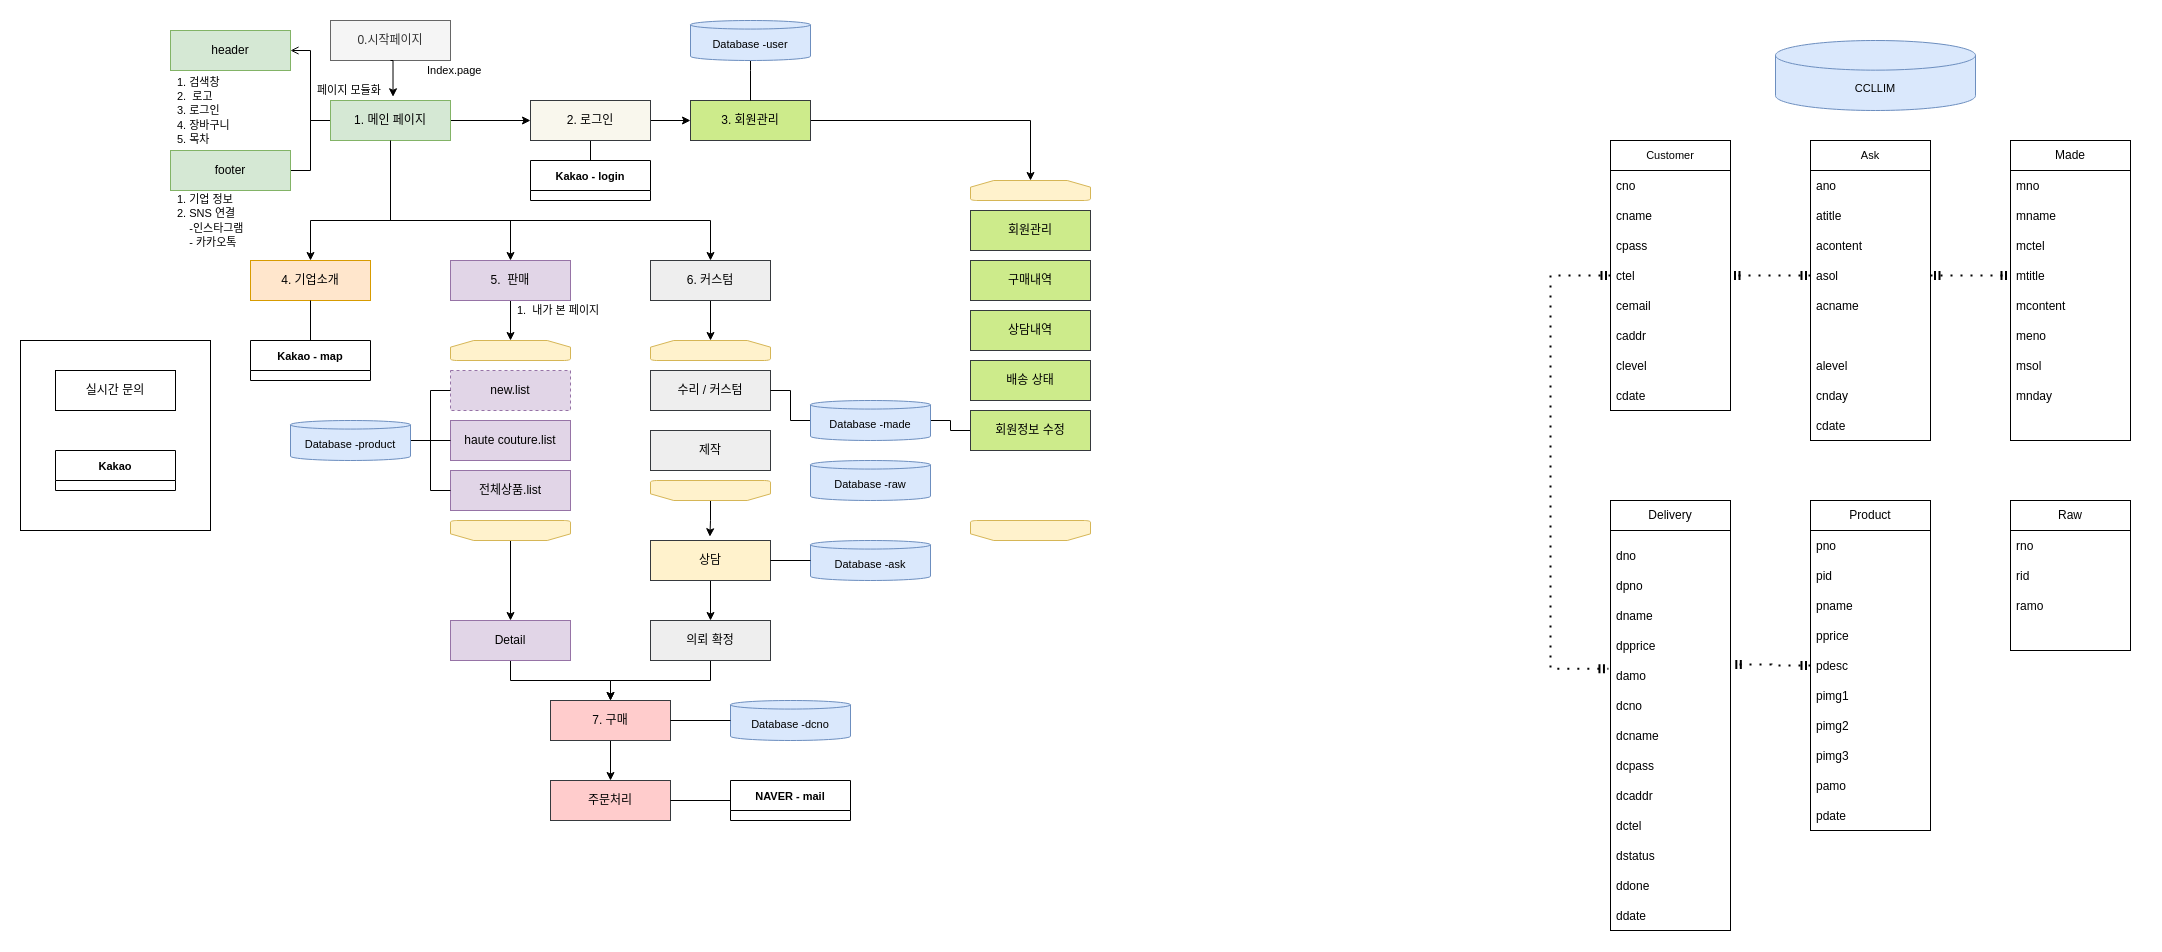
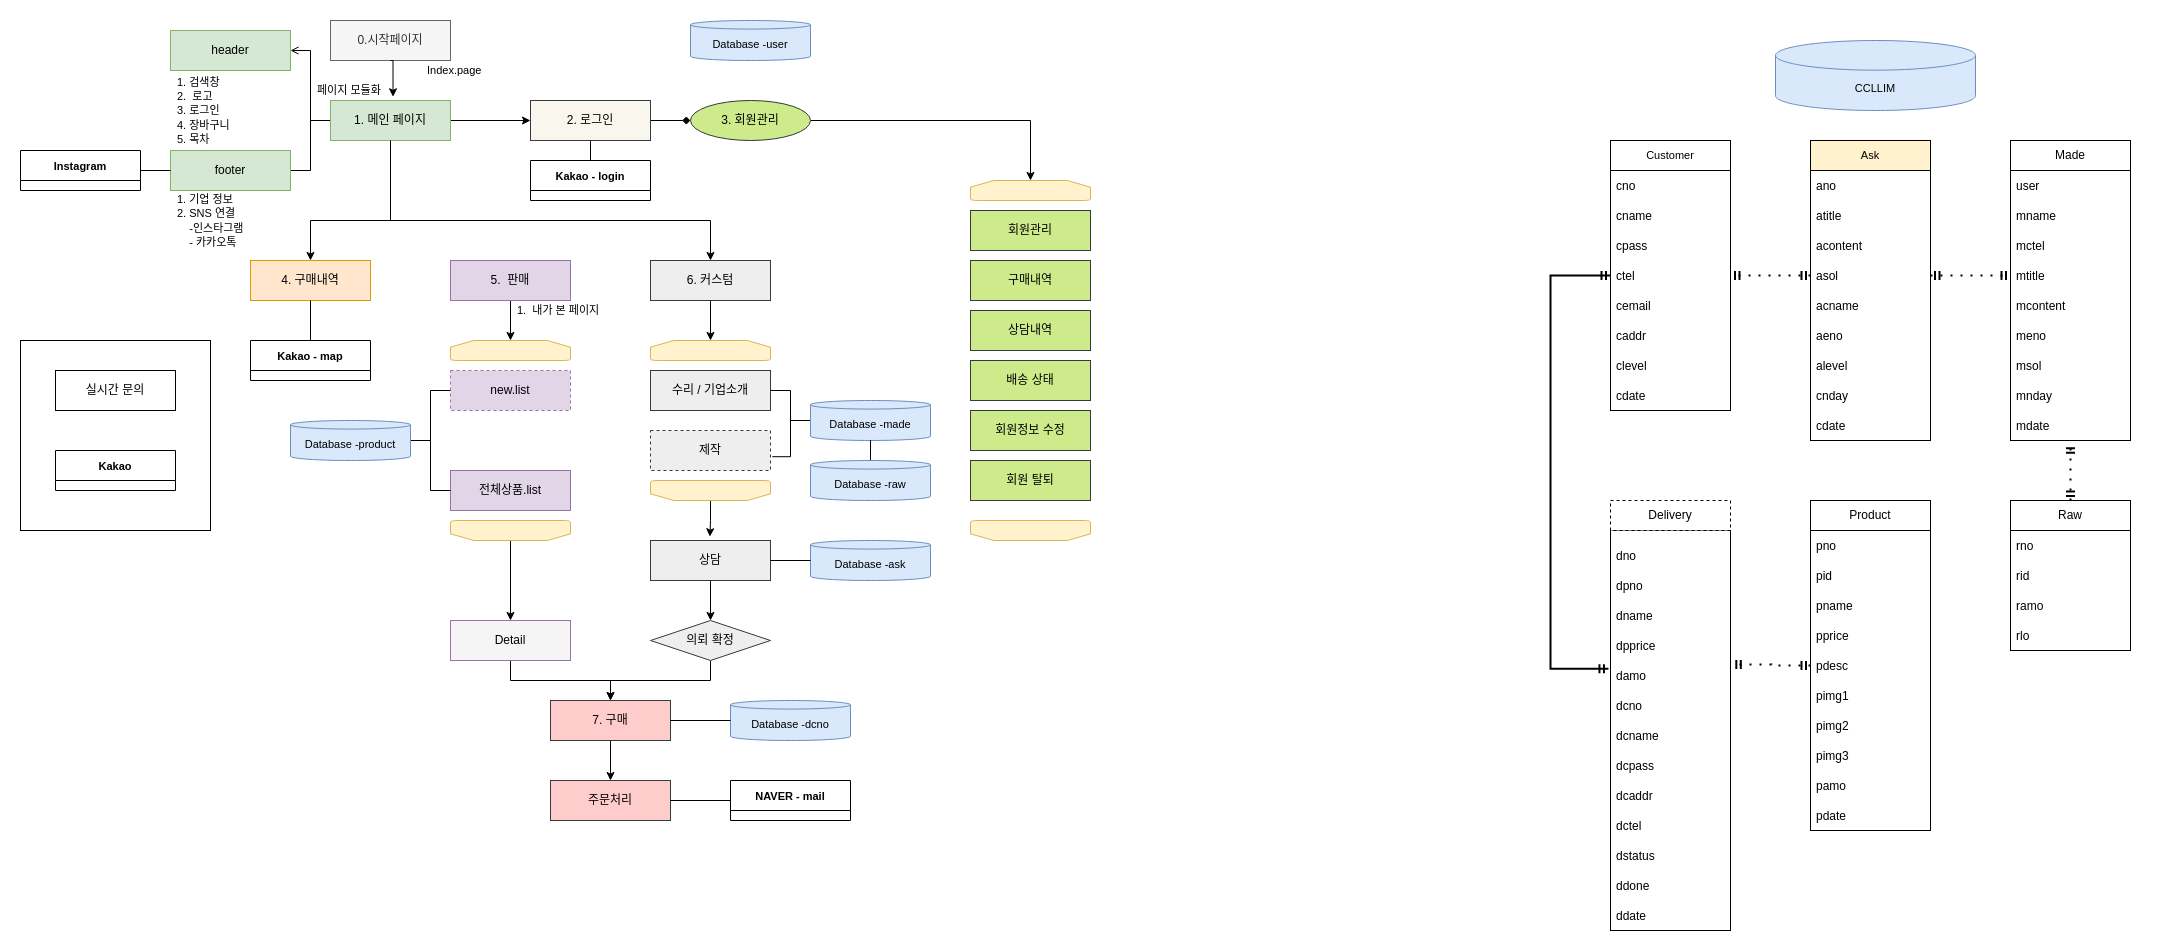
edge "Database -user" -- "3. 회원관리": removed
edge "2. 로그인" -> "3. 회원관리": arrowhead classic -> diamond
node "3. 회원관리": shape rectangle -> ellipse
node "Ask": fillcolor #ffffff -> #fff2cc
node "Instagram": added
edge "Instagram" -- "footer": added
node "mno": label "mno" -> "user"
edge "1. 메인 페이지" -> "5. 판매": removed
node "4. 기업소개": label "4. 기업소개" -> "4. 구매내역"
node "aeno": added
node "수리 / 커스텀": label "수리 / 커스텀" -> "수리 / 기업소개"
edge "Database -made" -- "회원정보 수정": now "Database -made" -- "제작"
node "mdate": added
edge "Database -product" -- "haute couture.list": removed
node "haute couture.list": removed
node "제작": style solid -> dashed
edge "Database -made" -- "Database -raw": added
edge "ctel" -- "damo": style dashed -> solid
edge "mdate" -- "Raw": added
node "회원 탈퇴": added
node "Delivery": style solid -> dashed
node "상담": fillcolor #fff2cc -> #eeeeee
node "rlo": added
node "Detail": fillcolor #e1d5e7 -> #f5f5f5
node "의뢰 확정": shape rectangle -> diamond
